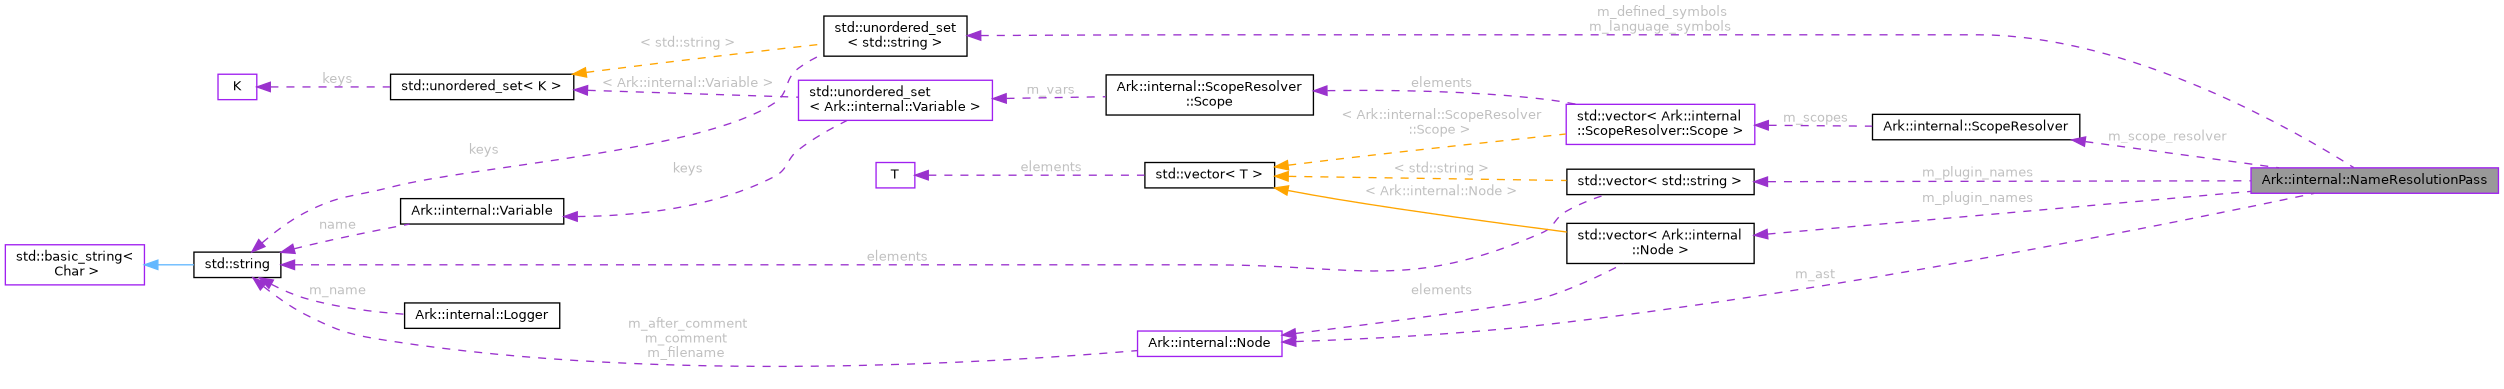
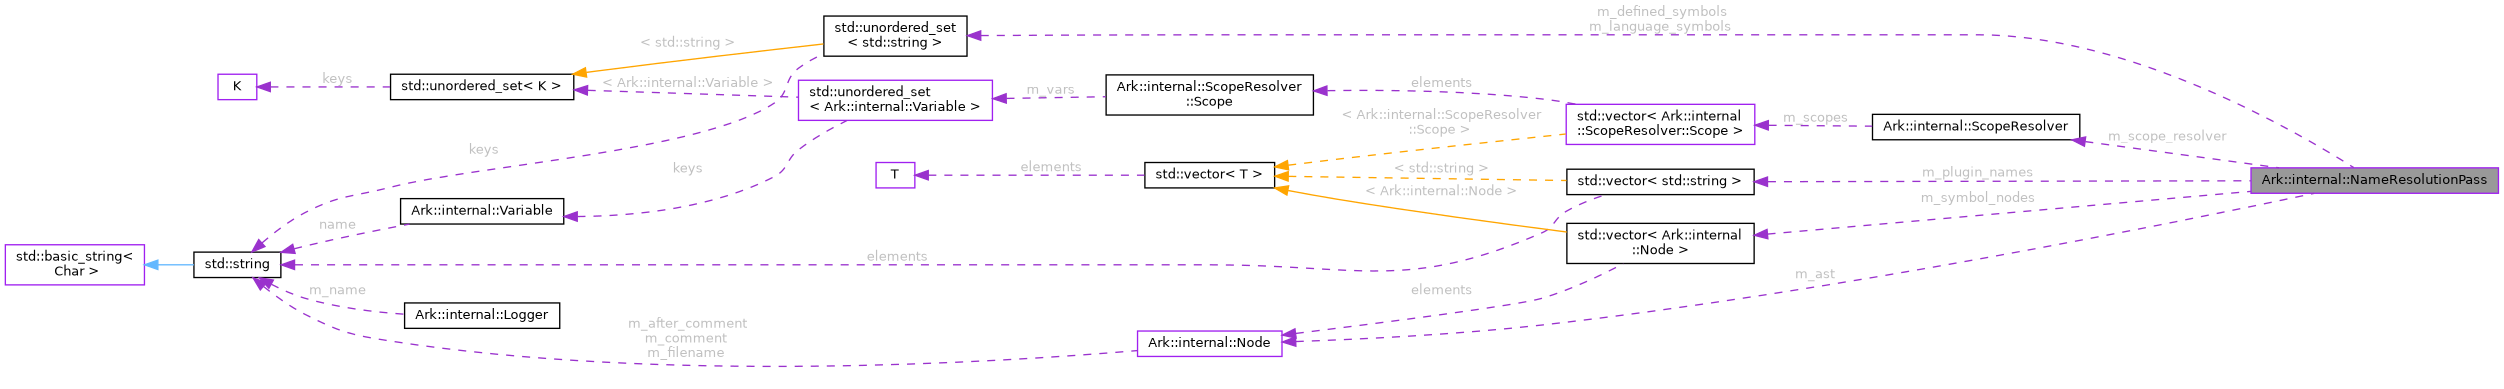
edge "std::unordered_set < std::string >" -> "std::unordered_set< K >": style dashed -> solid
edge "Ark::internal::NameResolutionPass" -> "std::vector< Ark::internal ::Node >": label " m_plugin_names" -> " m_symbol_nodes"
